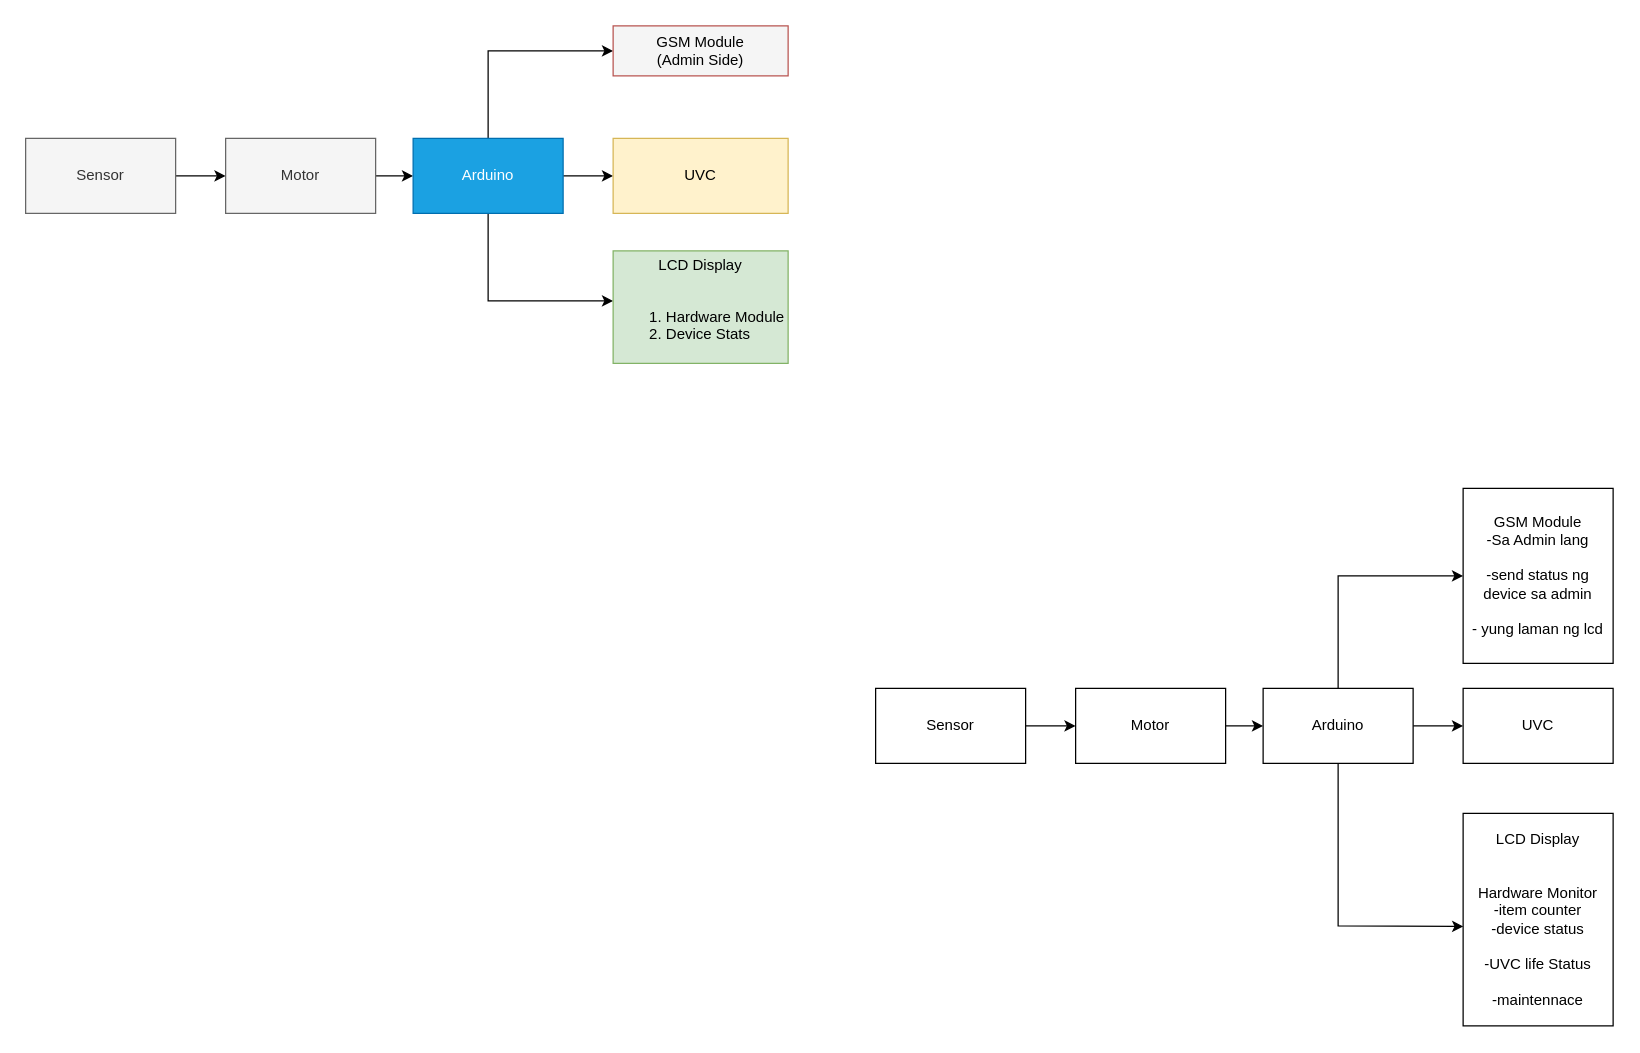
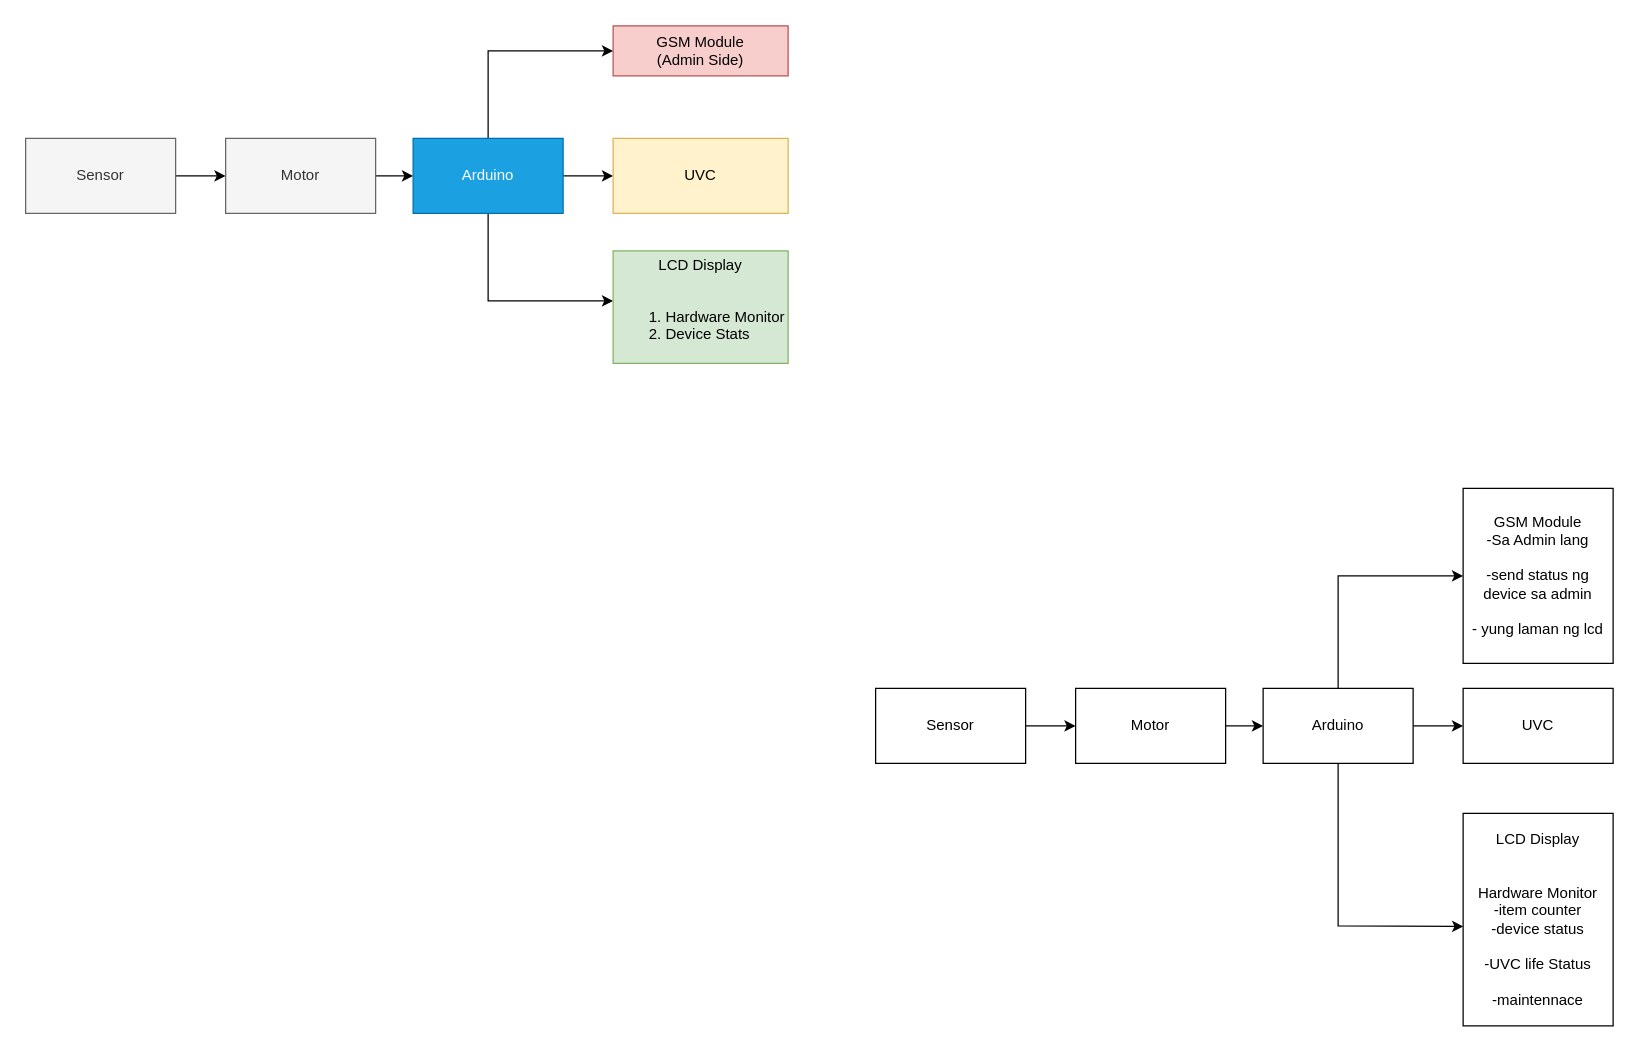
node "GSM Module (Admin Side)": fillcolor #f5f5f5 -> #f8cecc
node "LCD Display Hardware Module Device Stats": label "LCD Display Hardware Module Device Stats" -> "LCD Display Hardware Monitor Device Stats"
